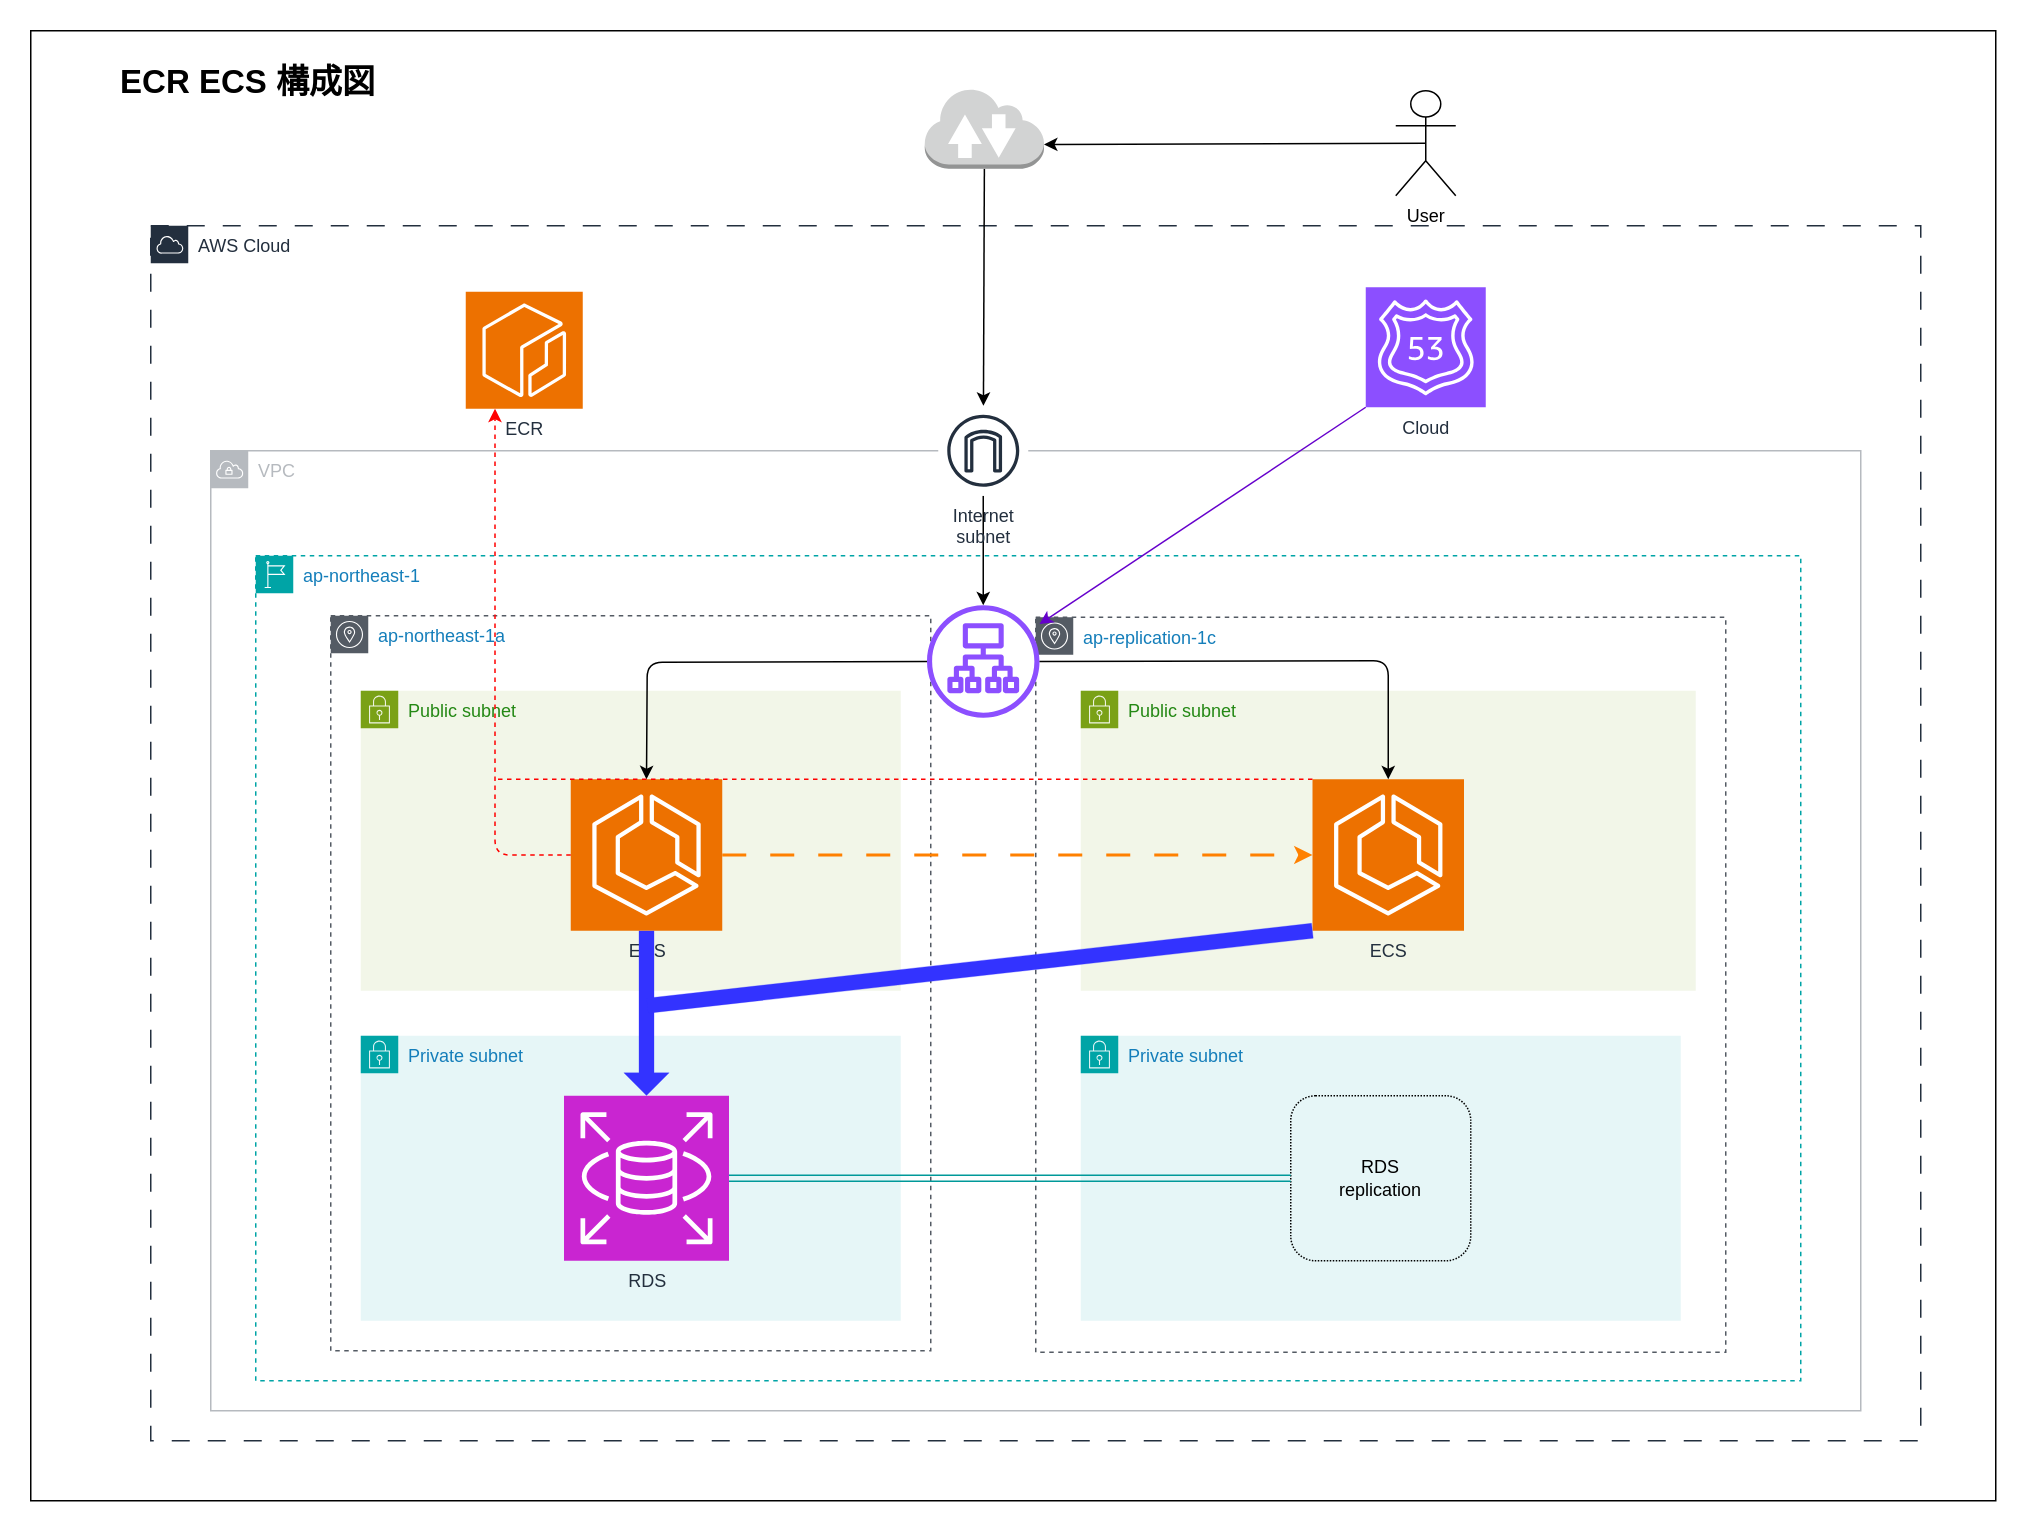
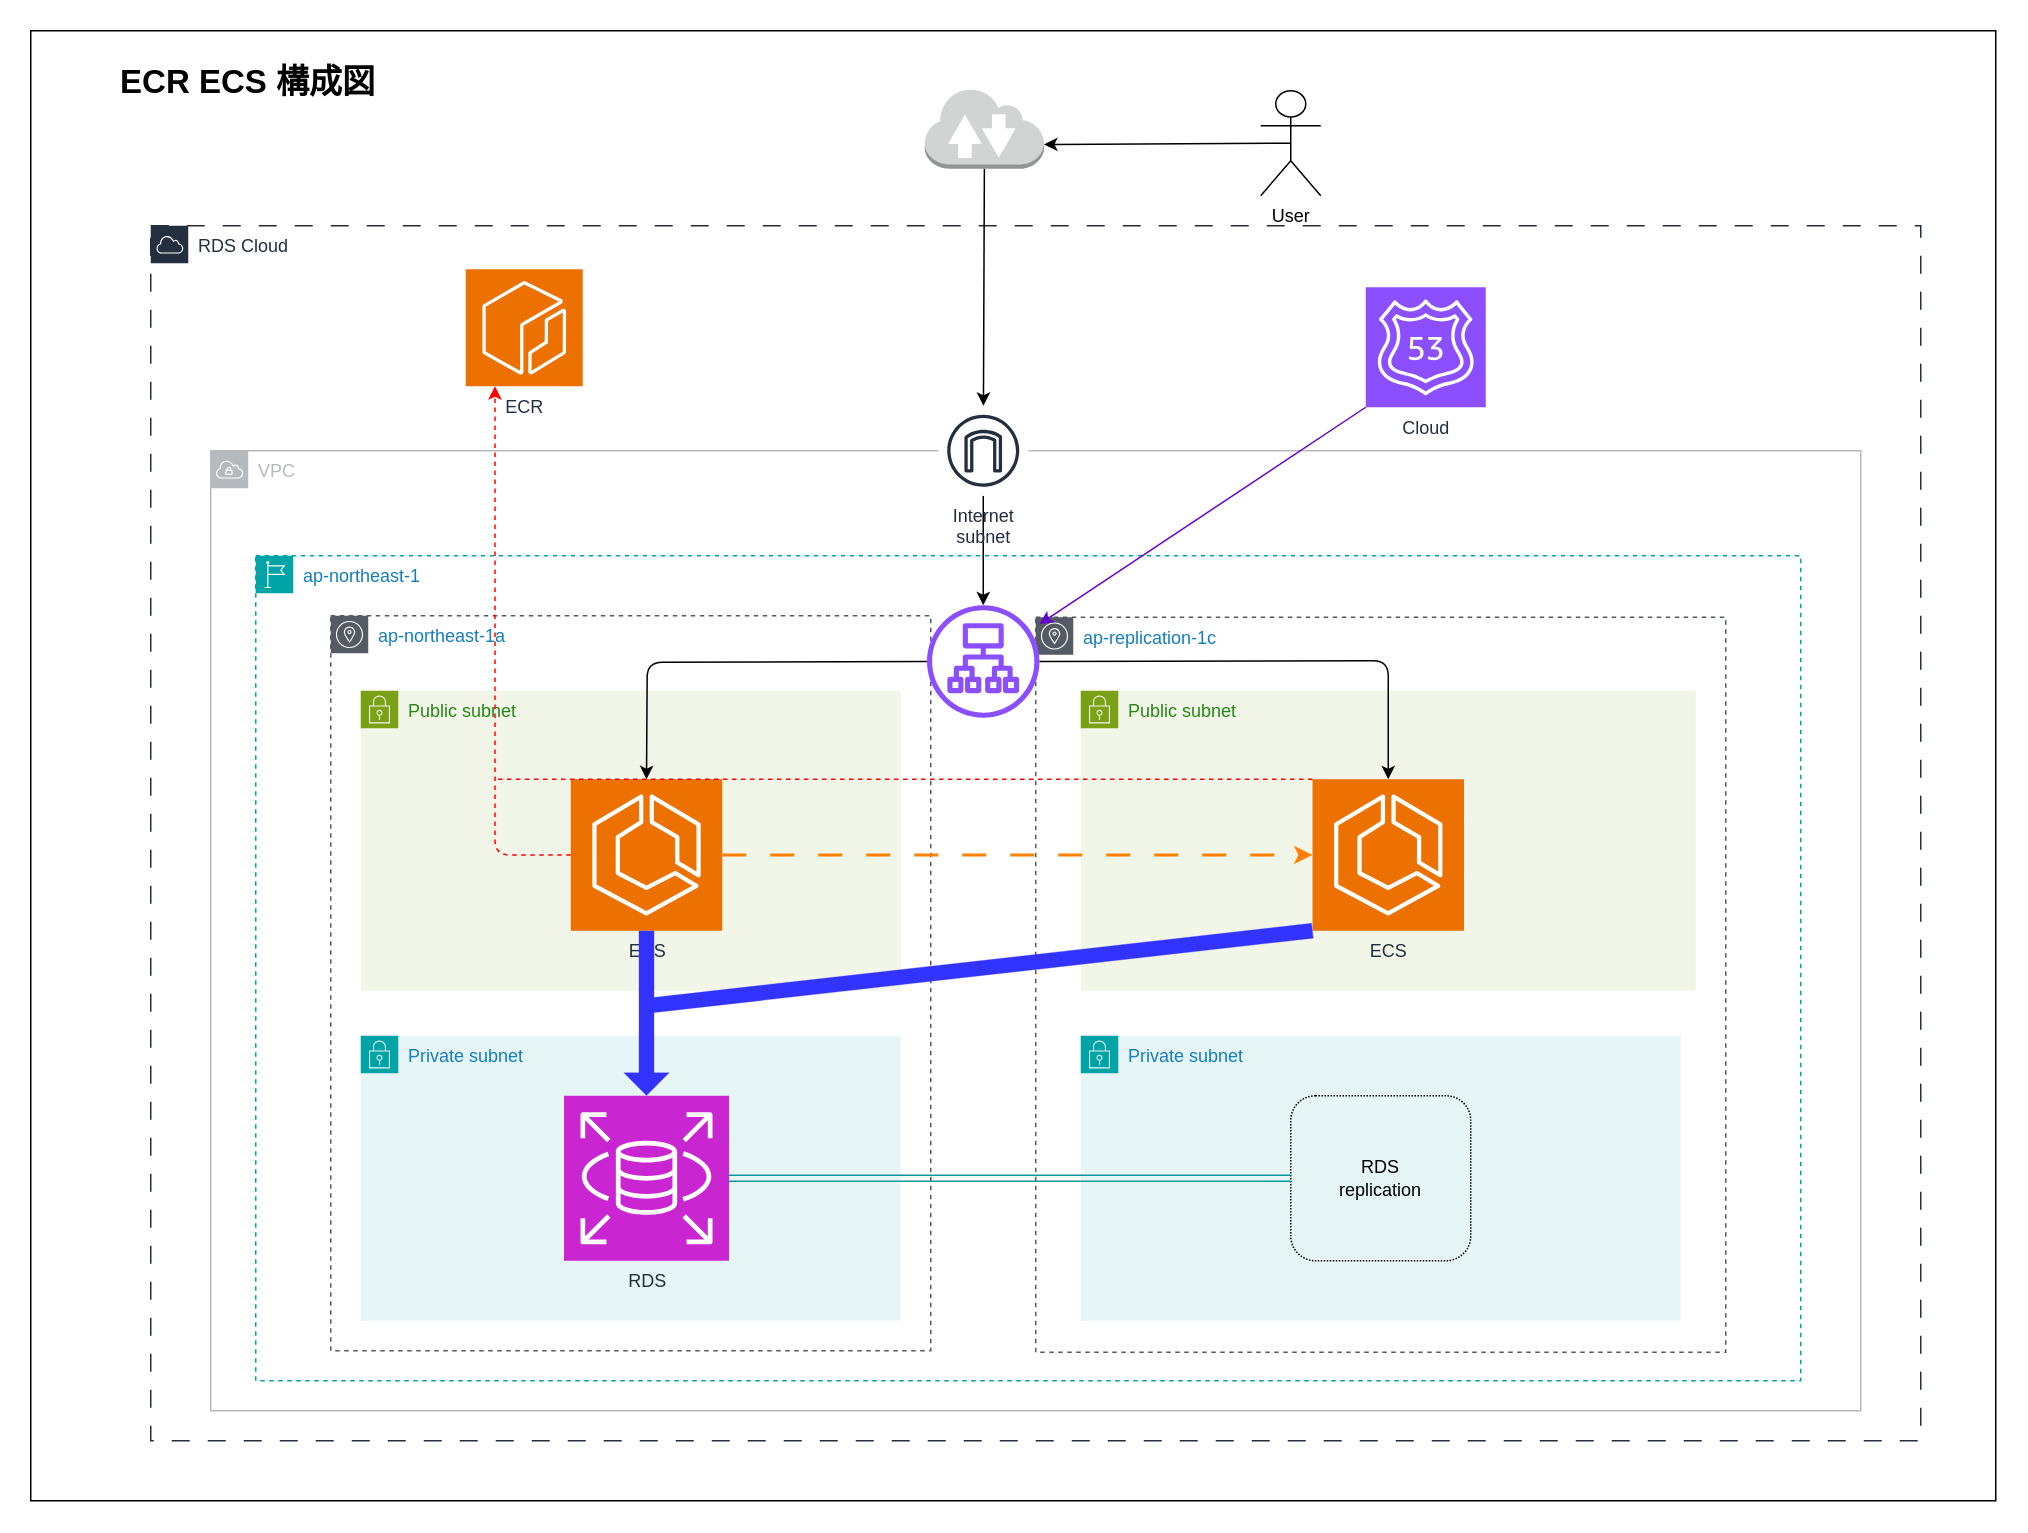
node "User": moved (1426, 143) -> (1291, 143)
node "AWS Cloud": label "AWS Cloud" -> "RDS Cloud"
node "ECR": moved (524, 350) -> (524, 328)
